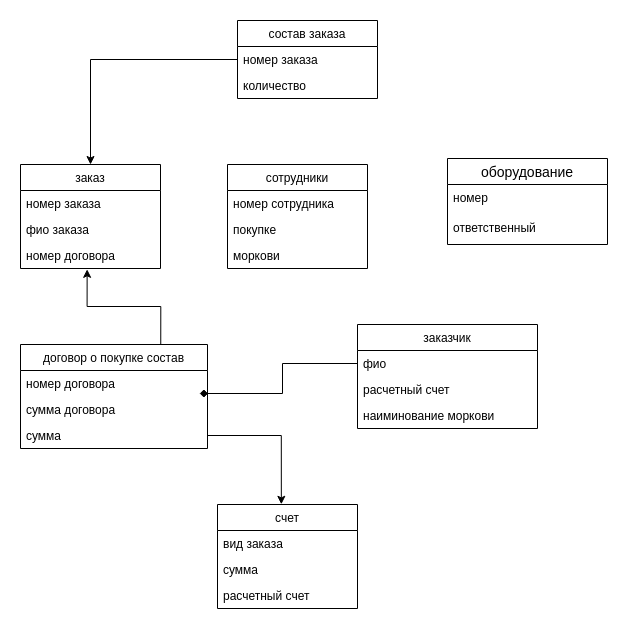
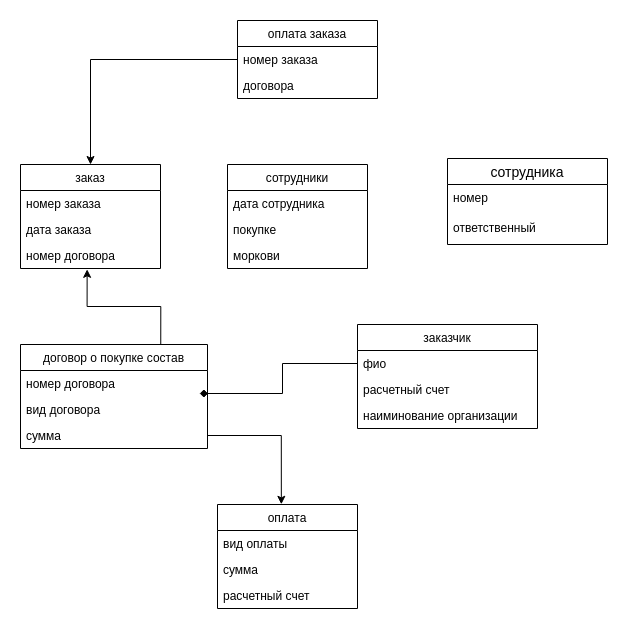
node "состав заказа": label "состав заказа" -> "оплата заказа"
node "количество": label "количество" -> "договора"
node "оборудование": label "оборудование" -> "сотрудника"
node "номер сотрудника": label "номер сотрудника" -> "дата сотрудника"
node "фио заказа": label "фио заказа" -> "дата заказа"
node "сумма договора": label "сумма договора" -> "вид договора"
node "наиминование моркови": label "наиминование моркови" -> "наиминование организации"
node "счет": label "счет" -> "оплата"
node "вид заказа": label "вид заказа" -> "вид оплаты"
